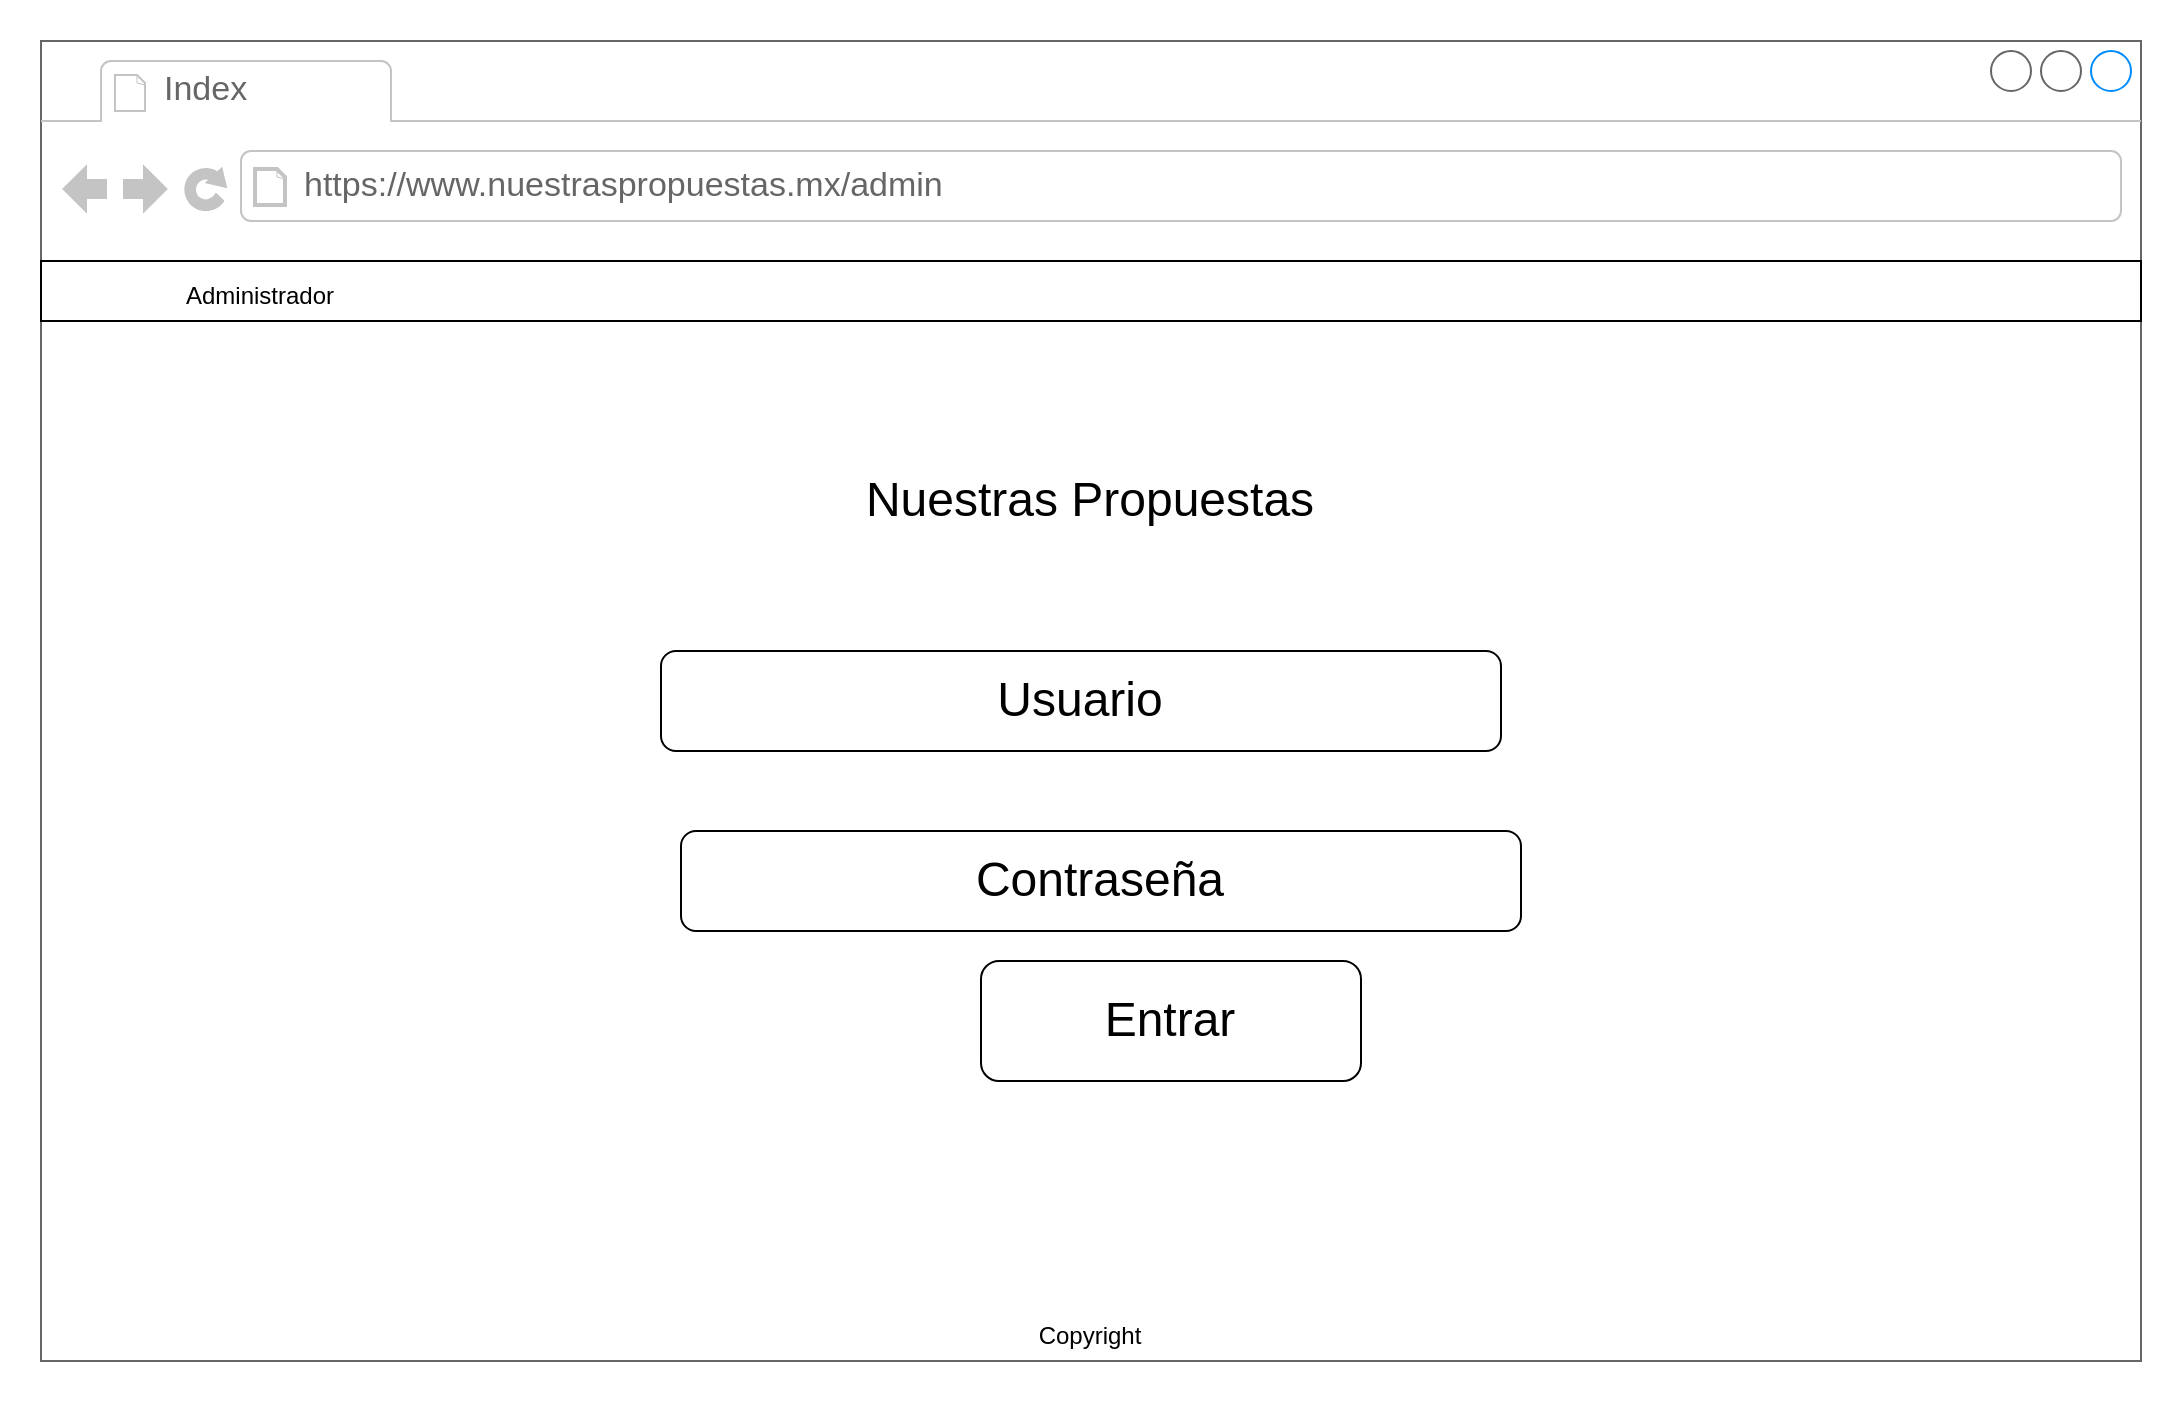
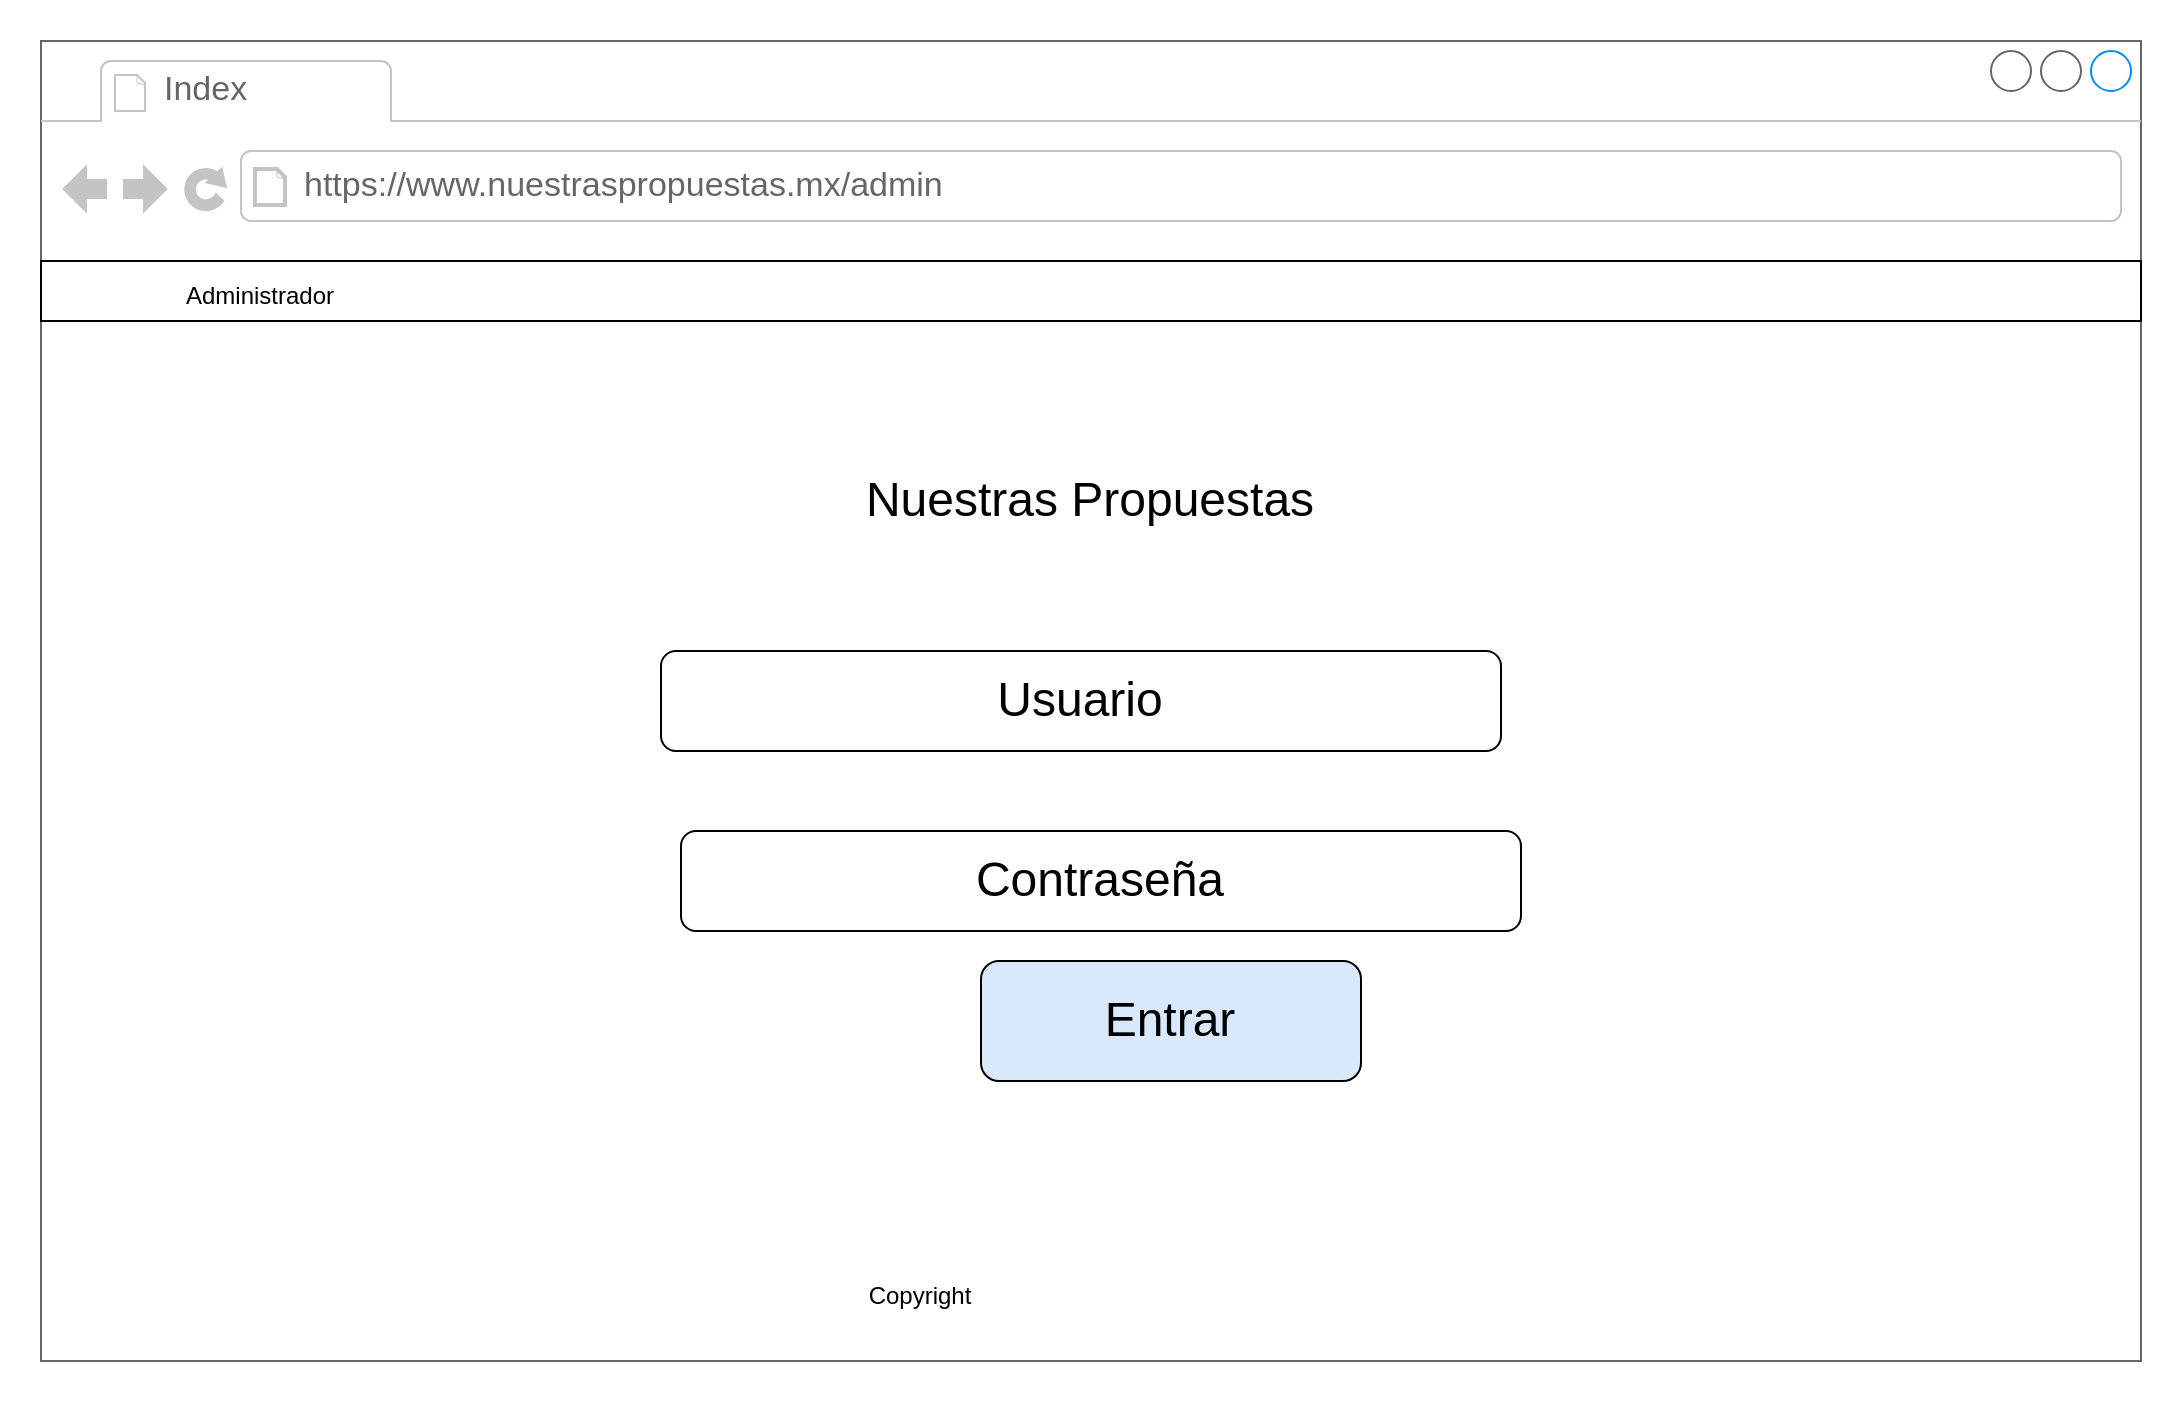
node "Entrar": fillcolor #ffffff -> #dae8fc
node "Copyright": moved (1091, 1336) -> (921, 1296)
